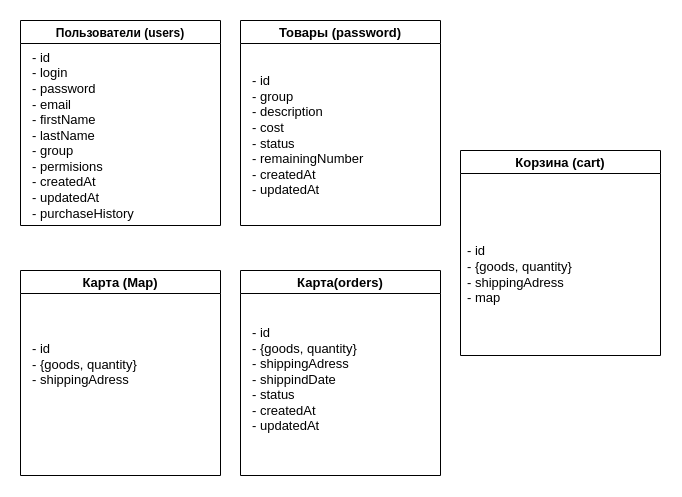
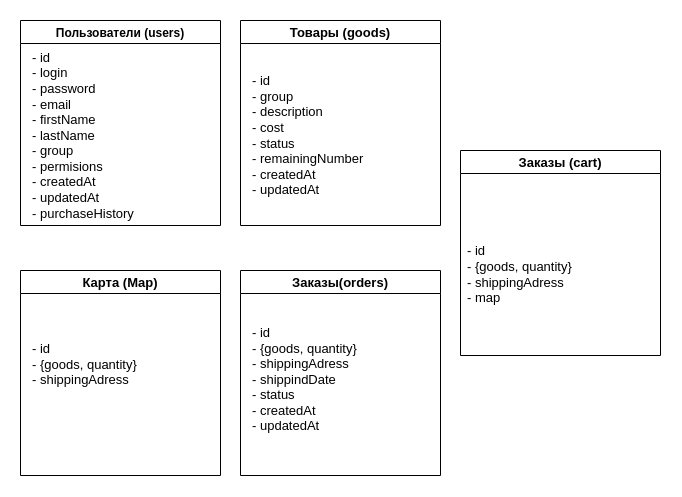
node "Товары (password)": label "Товары (password)" -> "Товары (goods)"
node "Корзина (cart)": label "Корзина (cart)" -> "Заказы (cart)"
node "Карта(orders)": label "Карта(orders)" -> "Заказы(orders)"
